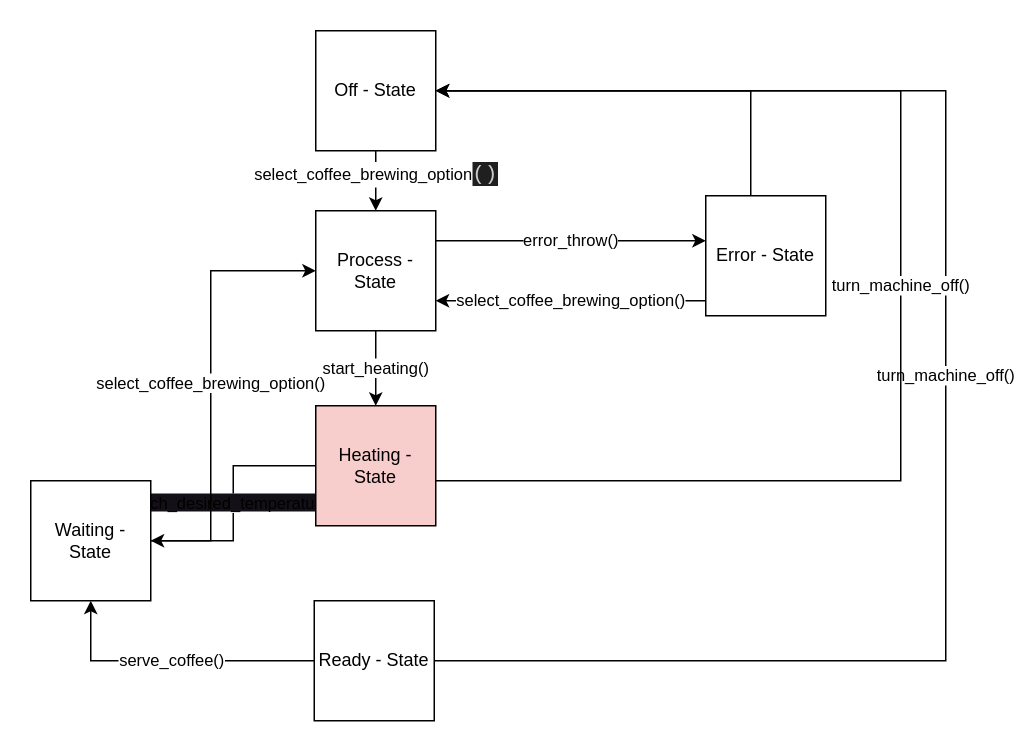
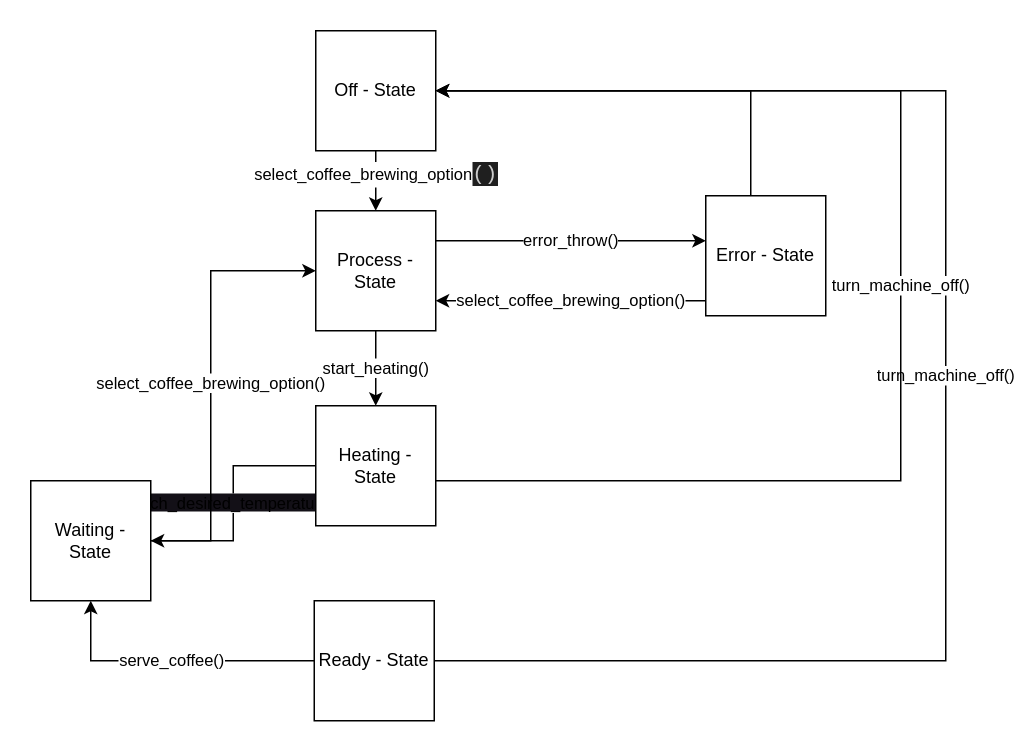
node "Heating - State": fillcolor #f8cecc -> #ffffff
